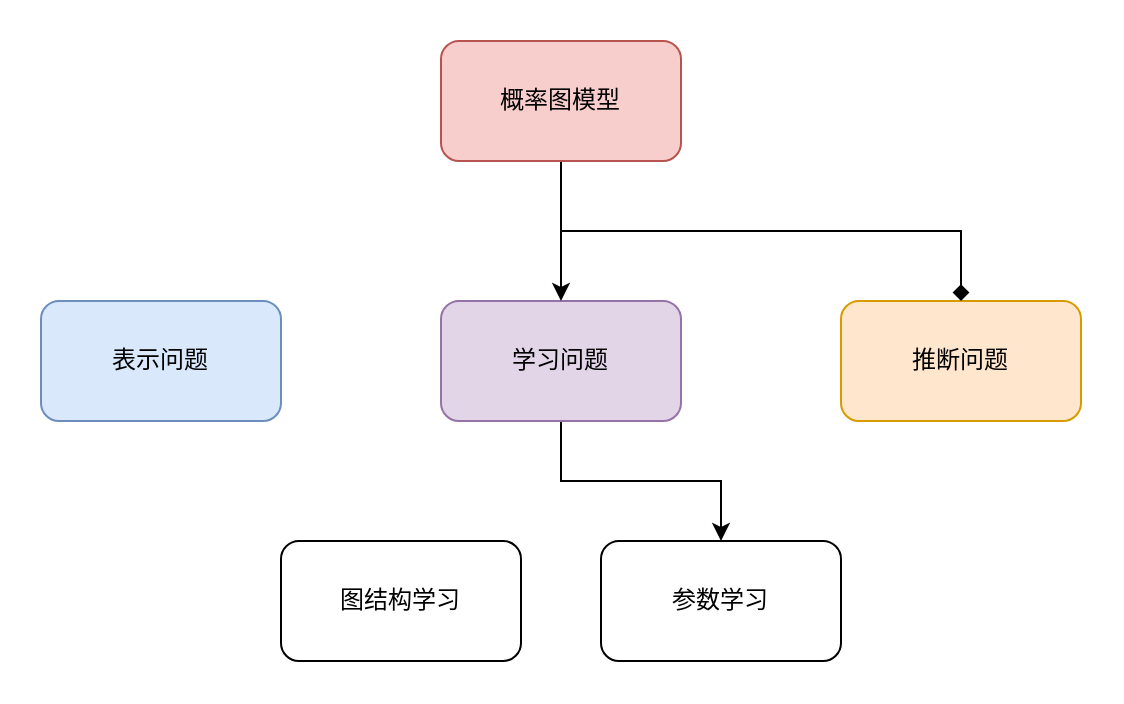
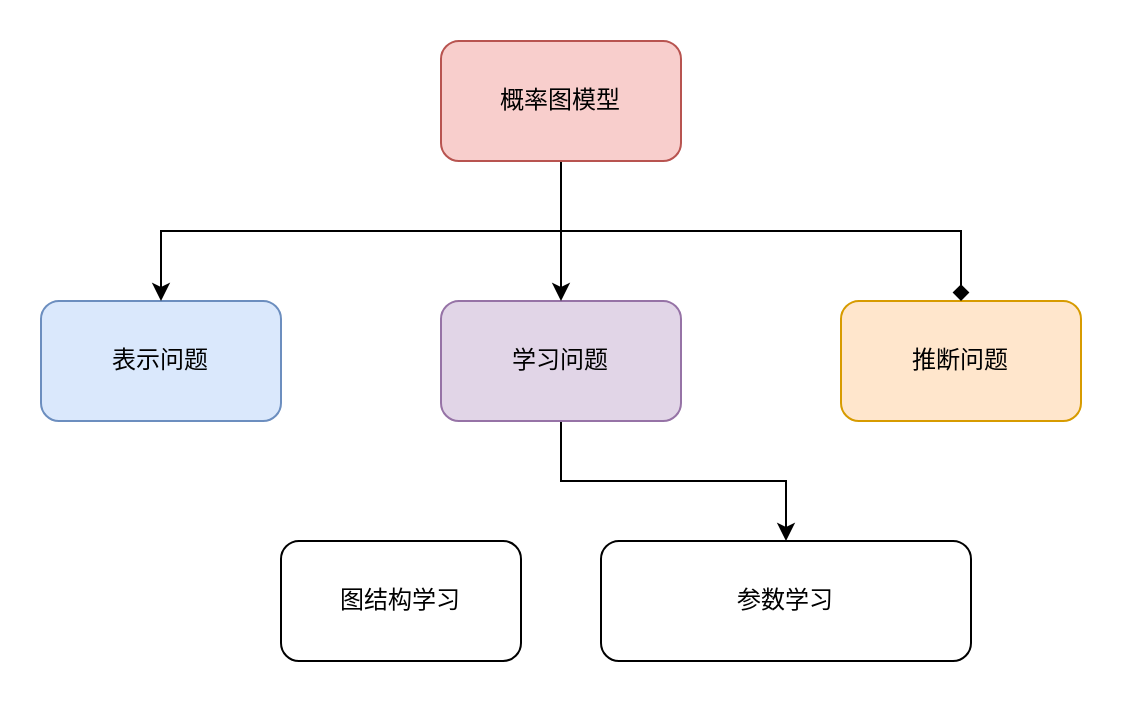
edge "概率图模型" -> "表示问题": added
node "参数学习": size 240x120 -> 370x120
